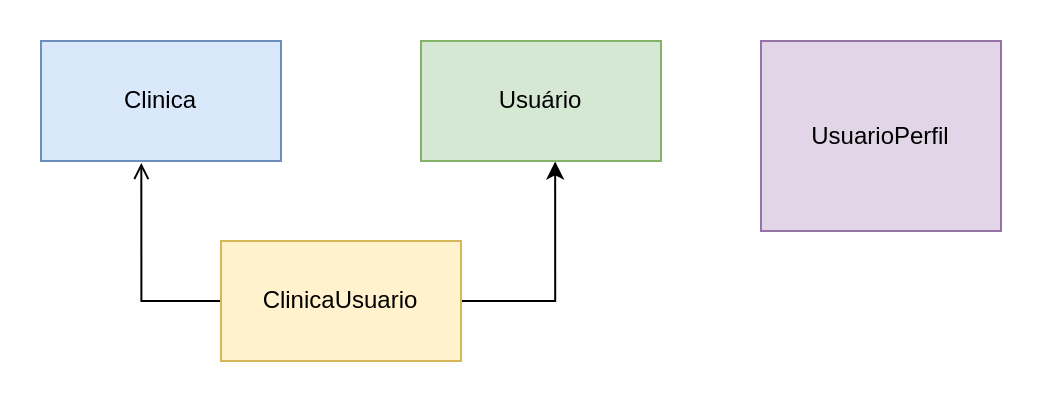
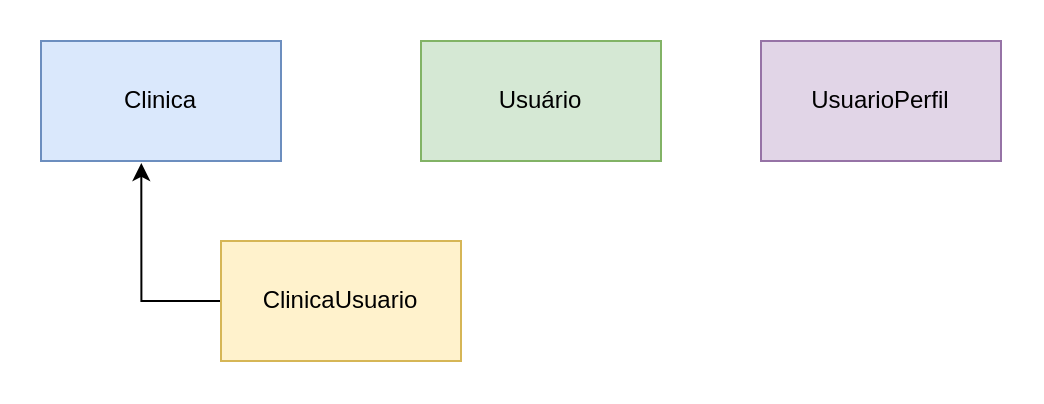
node "UsuarioPerfil": size 240x190 -> 240x120
edge "ClinicaUsuario" -> "Clinica": arrowhead open -> classic
edge "ClinicaUsuario" -> "Usuário": removed
